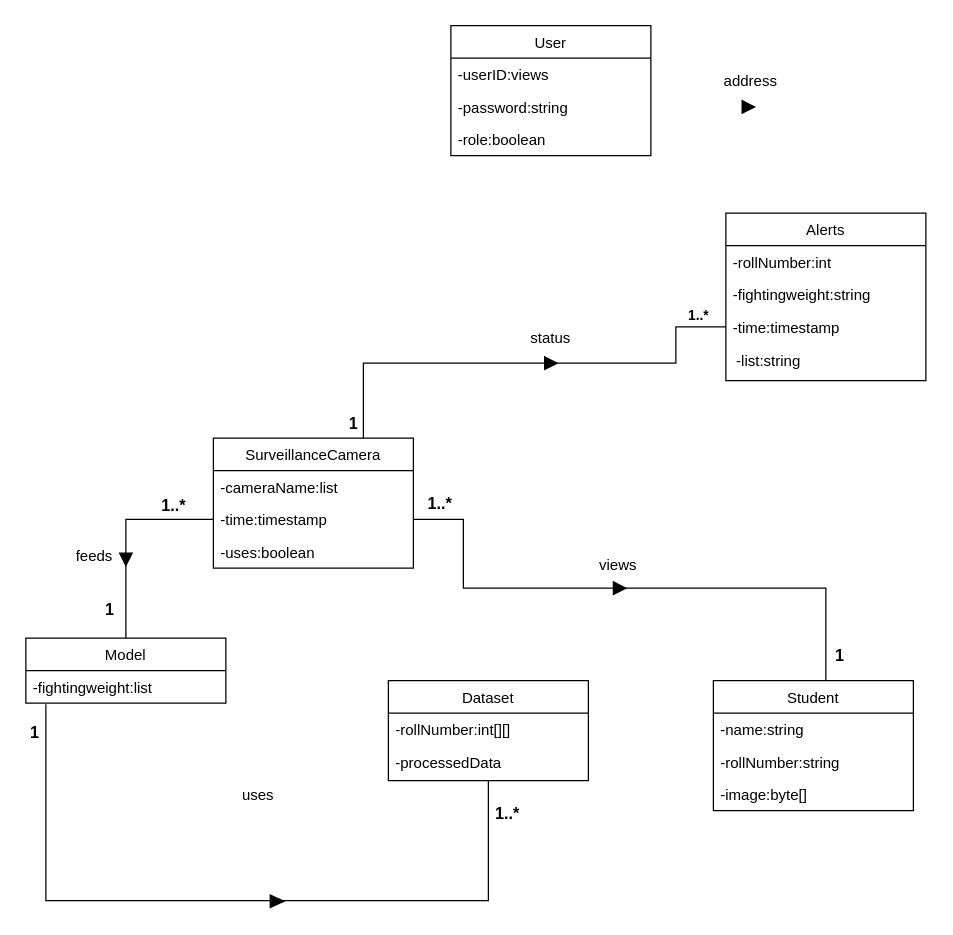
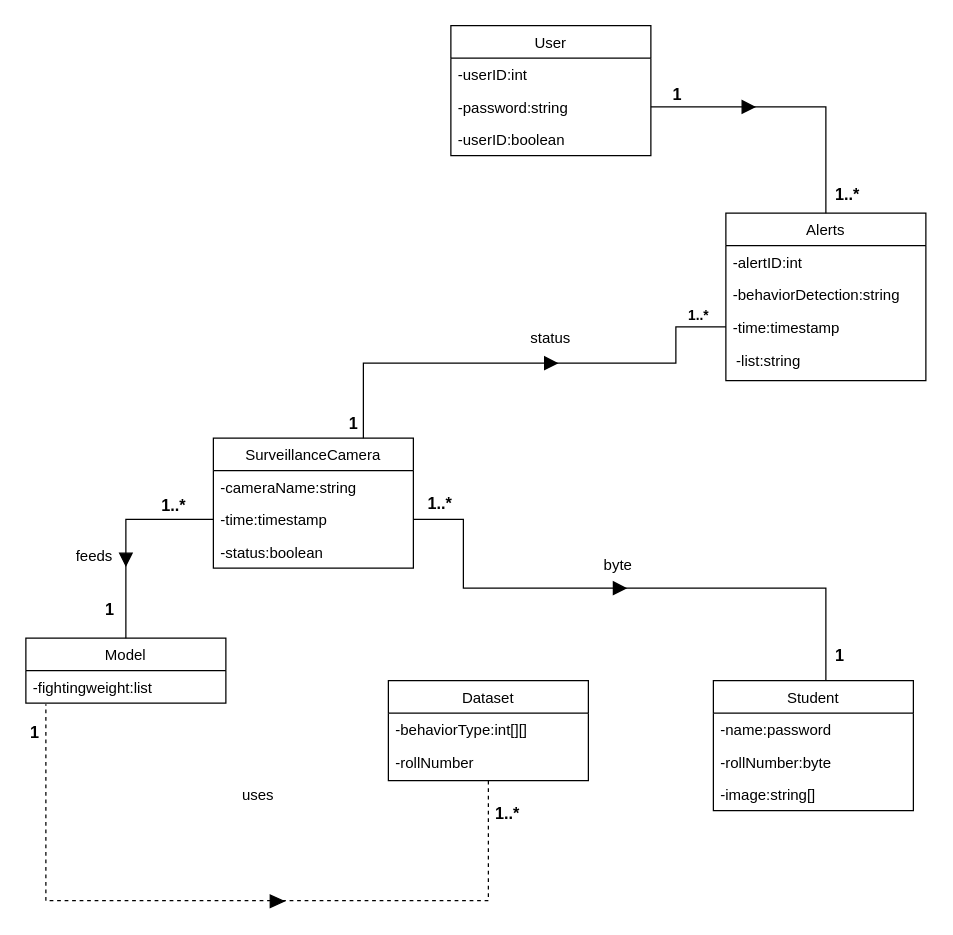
node "-userID:views": label "-userID:views" -> "-userID:int"
node "address": removed
edge "-password:string" -- "Alerts": added, labels "1", "1..*"
node "-role:boolean": label "-role:boolean" -> "-userID:boolean"
node "-rollNumber:int": label "-rollNumber:int" -> "-alertID:int"
node "-fightingweight:string": label "-fightingweight:string" -> "-behaviorDetection:string"
node "-cameraName:list": label "-cameraName:list" -> "-cameraName:string"
node "-uses:boolean": label "-uses:boolean" -> "-status:boolean"
node "views": label "views" -> "byte"
node "-rollNumber:int[][]": label "-rollNumber:int[][]" -> "-behaviorType:int[][]"
node "-name:string": label "-name:string" -> "-name:password"
node "-processedData": label "-processedData" -> "-rollNumber"
node "-rollNumber:string": label "-rollNumber:string" -> "-rollNumber:byte"
node "-image:byte[]": label "-image:byte[]" -> "-image:string[]"
edge "-fightingweight:list" -- "Dataset": style solid -> dashed
